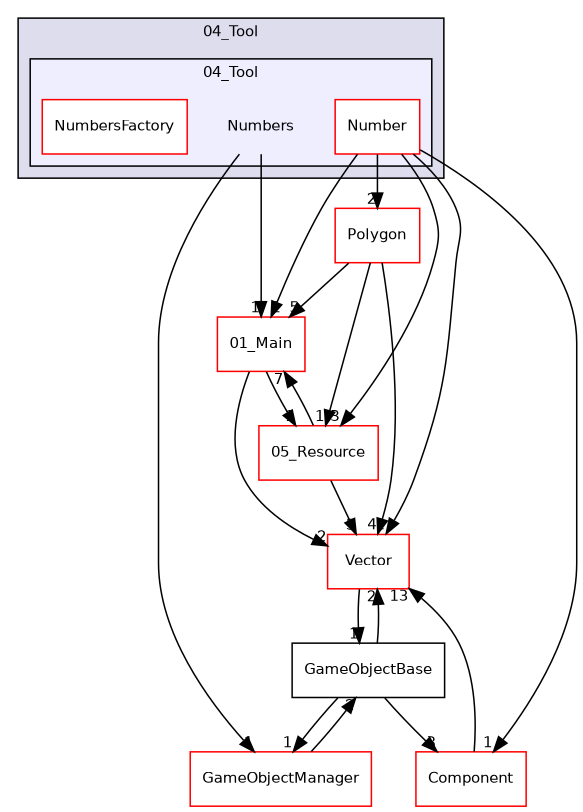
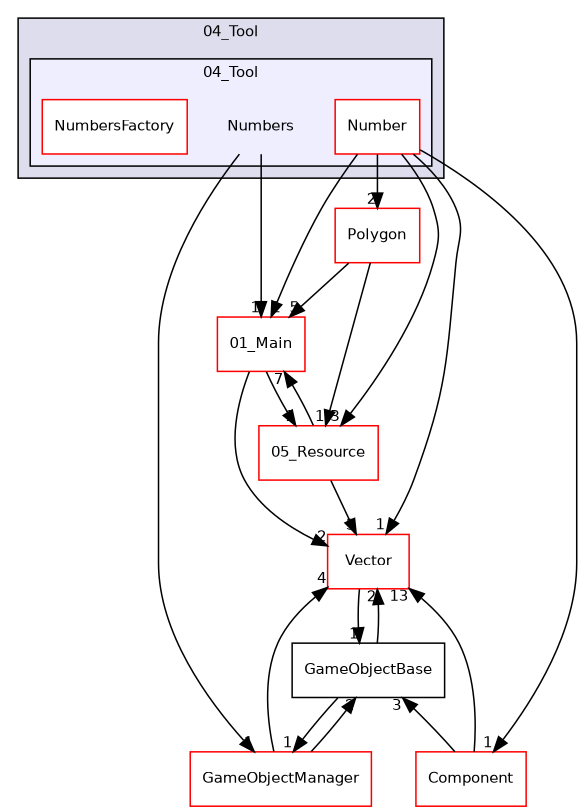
edge "Polygon" -> "Vector": now "GameObjectManager" -> "Vector"
edge "GameObjectBase" -> "Component": reversed
